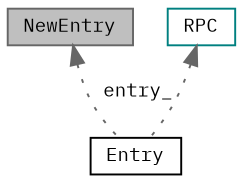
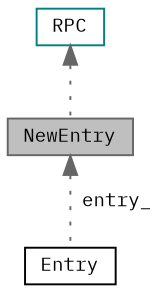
edge "Entry" -> "RPC": now "NewEntry" -> "RPC"
